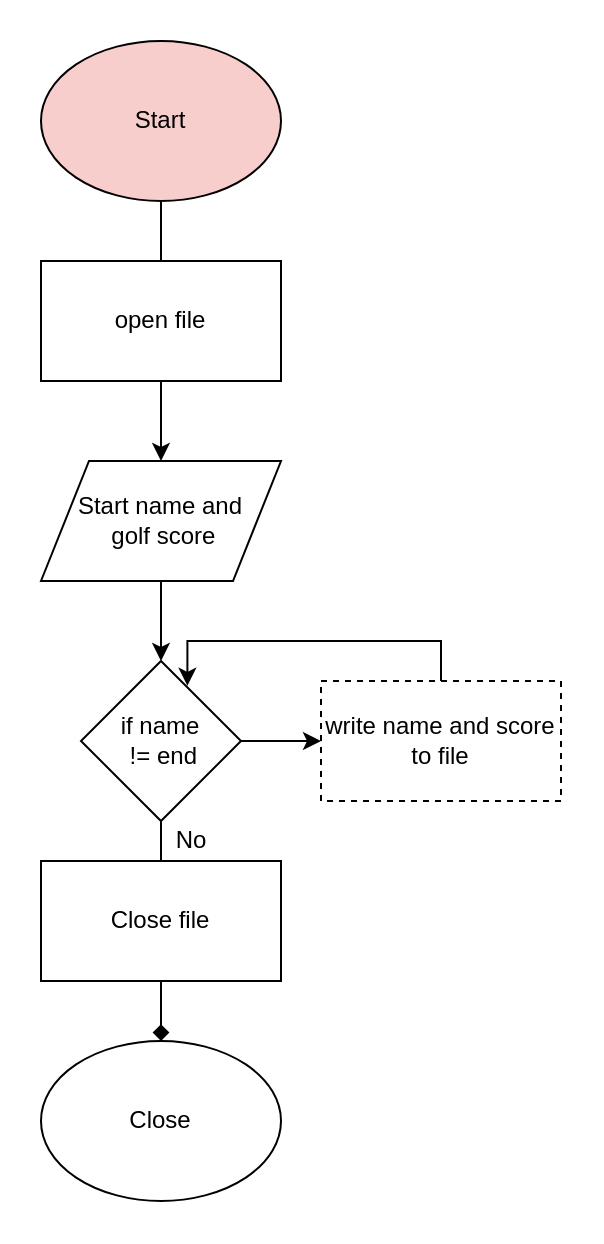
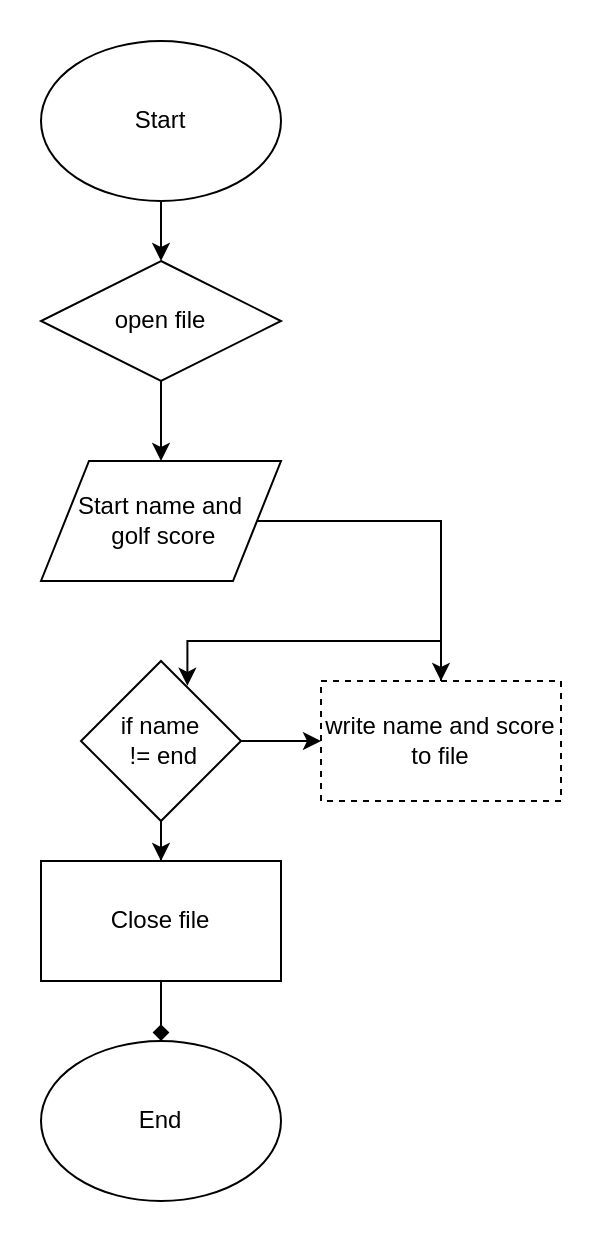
node "Start": fillcolor #f8cecc -> #ffffff
edge "Start" -- "open file": arrowhead none -> classic
node "open file": shape rectangle -> diamond
edge "Start name and golf score" -> "if name != end": now "Start name and golf score" -> "write name and score to file"
node "No": removed
edge "if name != end" -- "Close file": arrowhead none -> classic
node "Close": label "Close" -> "End"
